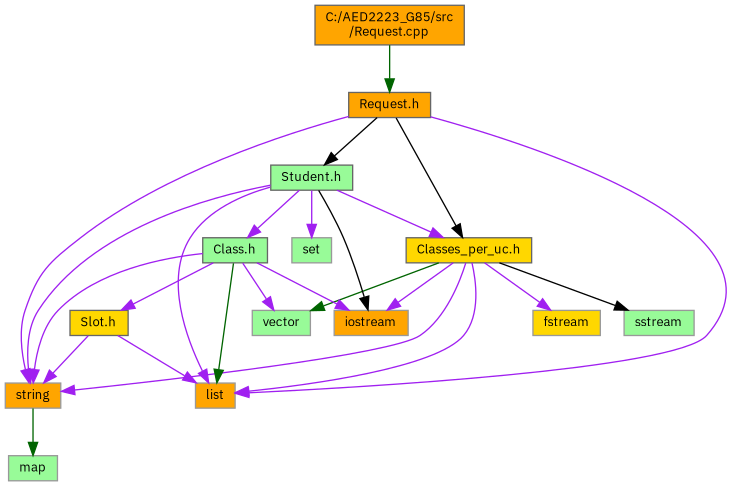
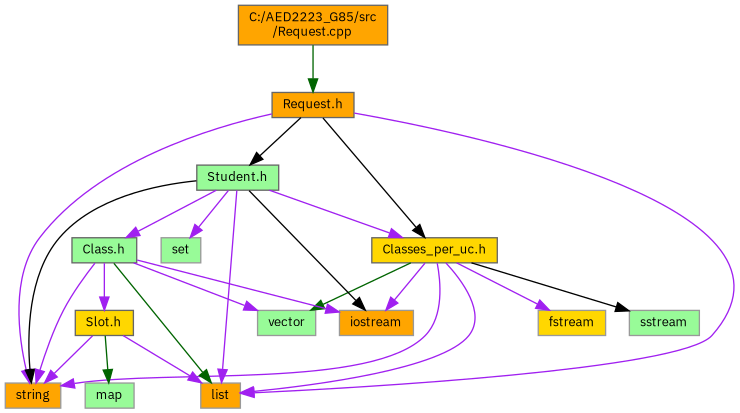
edge "Student.h" -> "string": color purple -> black
edge "string" -> "map": now "Slot.h" -> "map"
